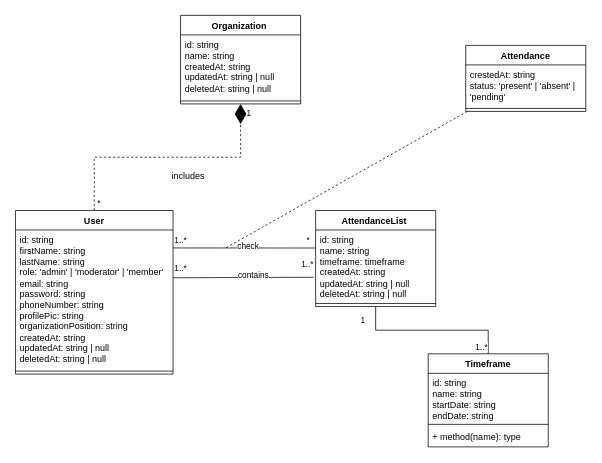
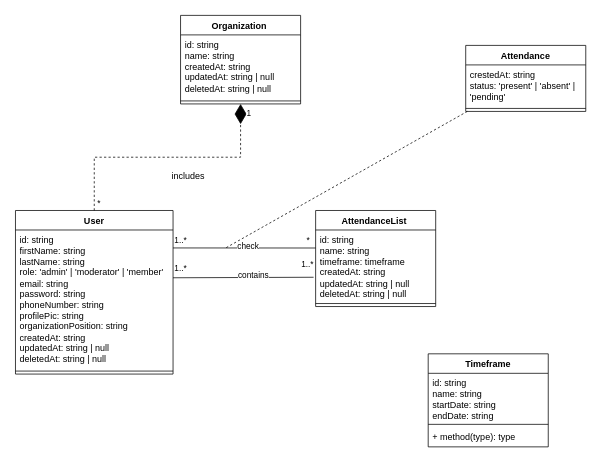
edge "AttendanceList" -- "Timeframe": removed, labels "1", "1..*"
node "+ method(name): type": label "+ method(name): type" -> "+ method(type): type"
